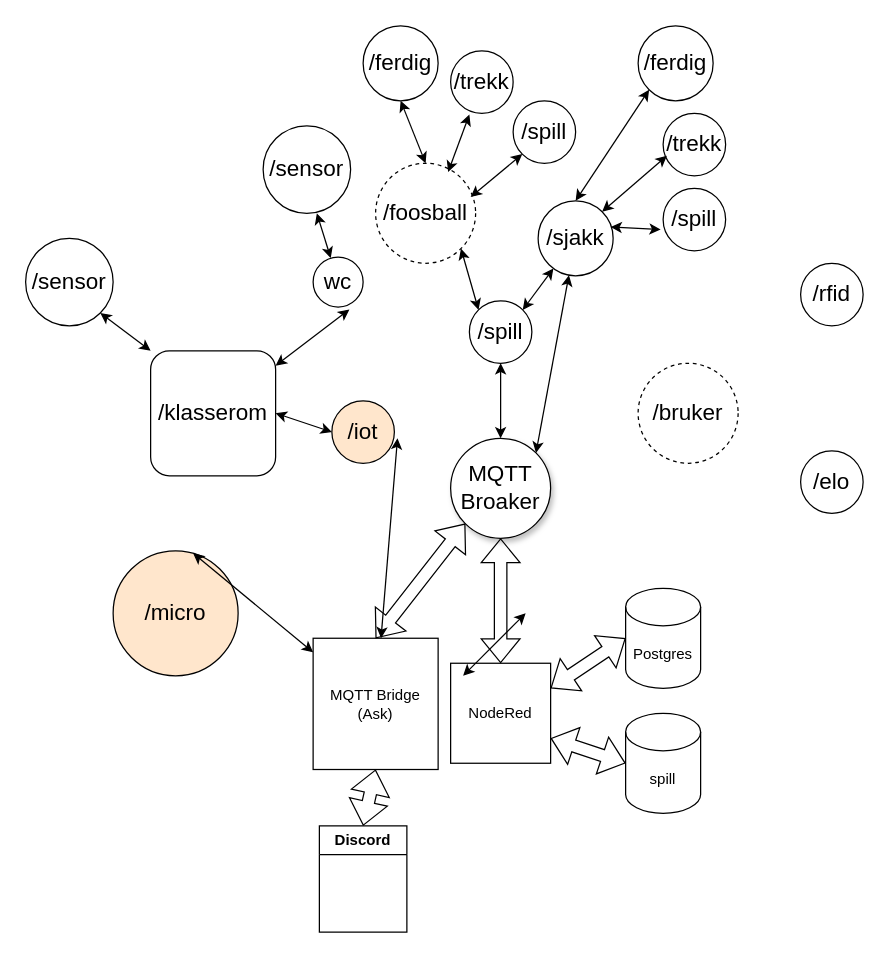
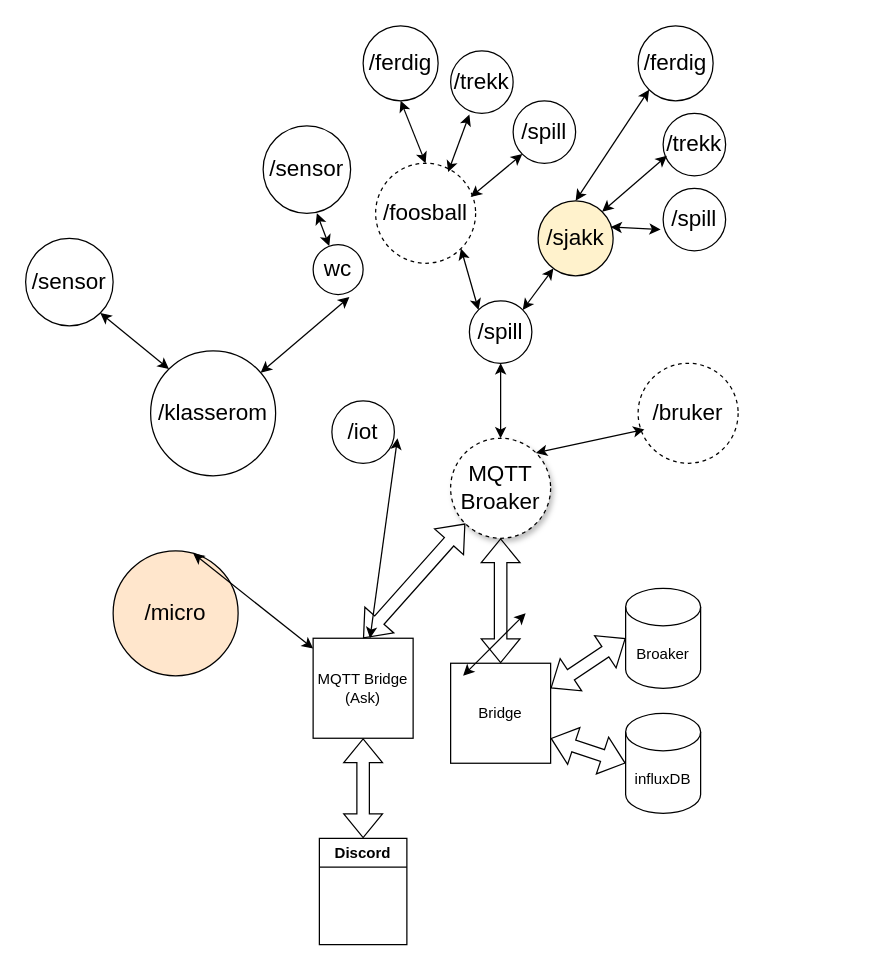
node "/sjakk": fillcolor #ffffff -> #fff2cc
node "wc": moved (338, 282) -> (338, 269)
node "/rfid": removed
edge "/sjakk" -- "MQTT Broaker": now "/bruker" -- "MQTT Broaker"
node "/klasserom": shape rounded rectangle -> ellipse
edge "/klasserom" -- "/iot": removed
node "/iot": fillcolor #ffe6cc -> #ffffff
node "/elo": removed
node "MQTT Broaker": style solid -> dashed
node "Postgres": label "Postgres" -> "Broaker"
node "MQTT Bridge (Ask)": size 125x131 -> 100x100
node "NodeRed": label "NodeRed" -> "Bridge"
node "spill": label "spill" -> "influxDB"
node "Discord": moved (363, 879) -> (363, 891)
